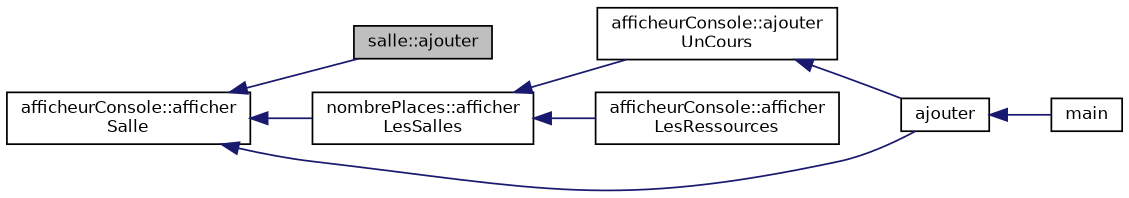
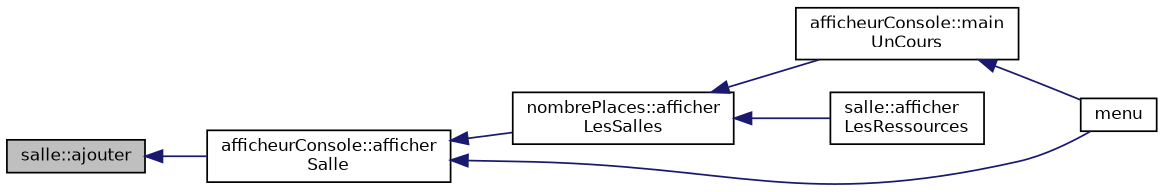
node "afficheurConsole::ajouter UnCours": label "afficheurConsole::ajouter UnCours" -> "afficheurConsole::main UnCours"
edge "salle::ajouter" -> "afficheurConsole::afficher Salle": reversed
node "ajouter": label "ajouter" -> "menu"
node "main": removed
node "afficheurConsole::afficher LesRessources": label "afficheurConsole::afficher LesRessources" -> "salle::afficher LesRessources"
